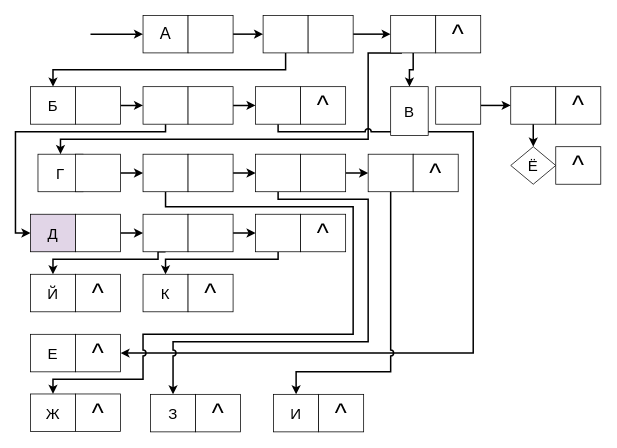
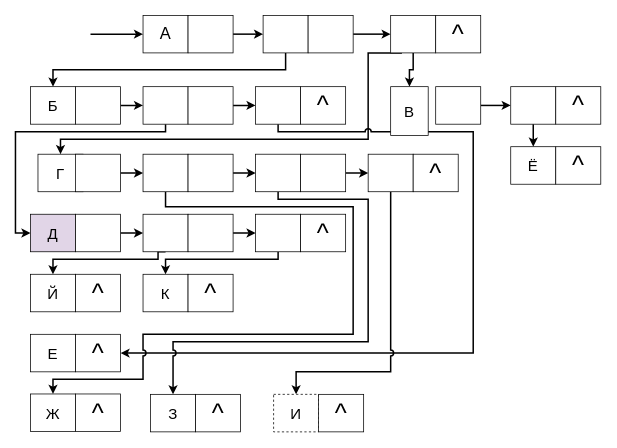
node "Ё": shape diamond -> rectangle
node "И": style solid -> dashed
